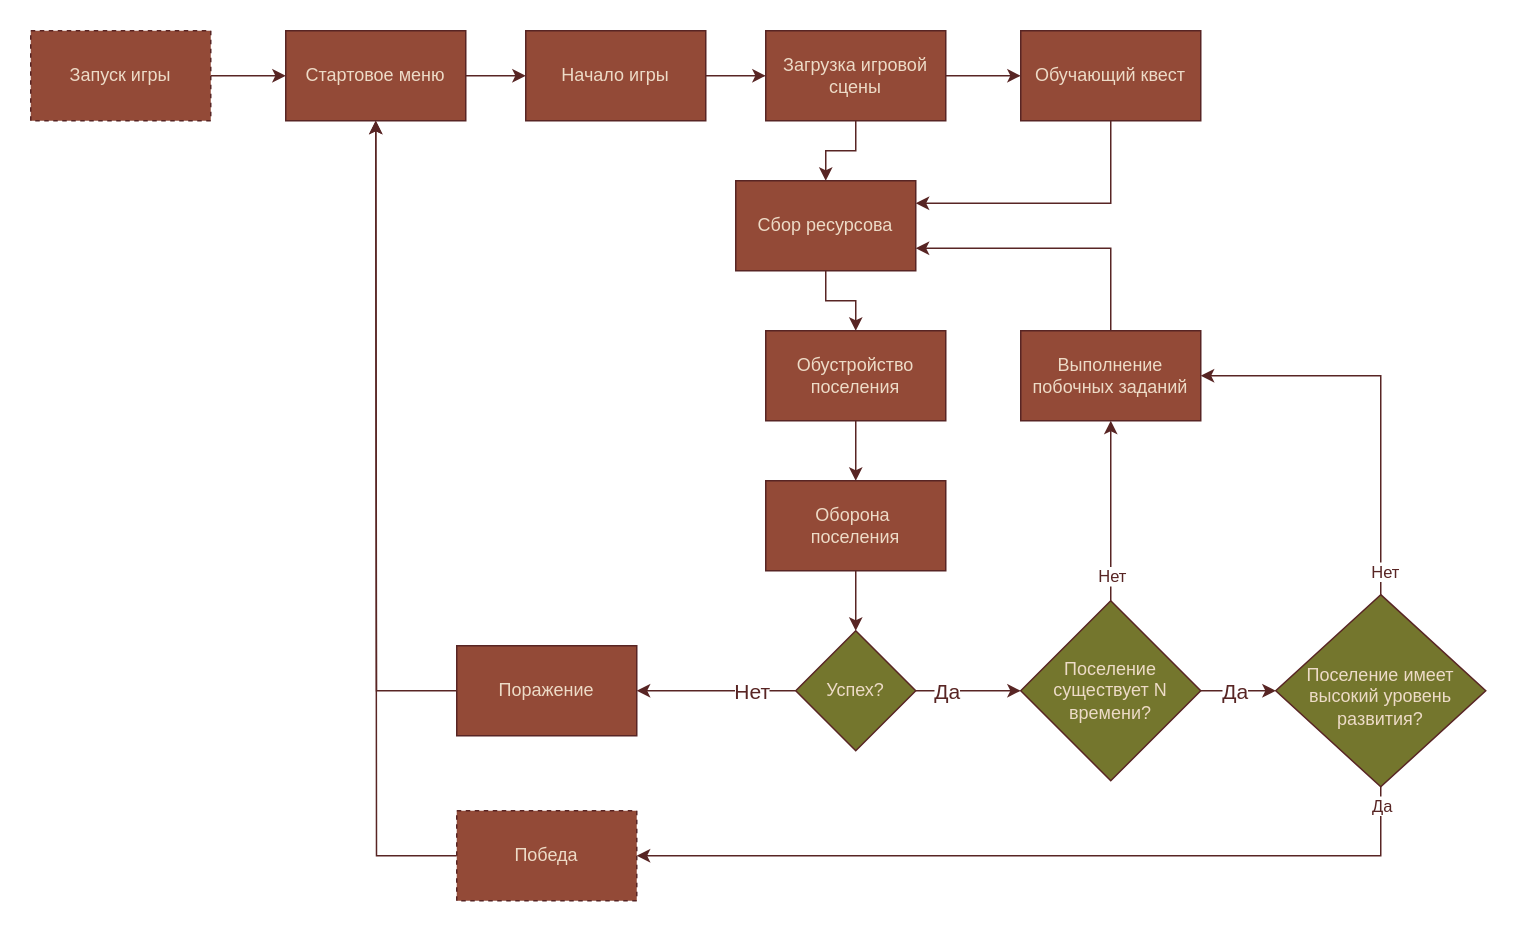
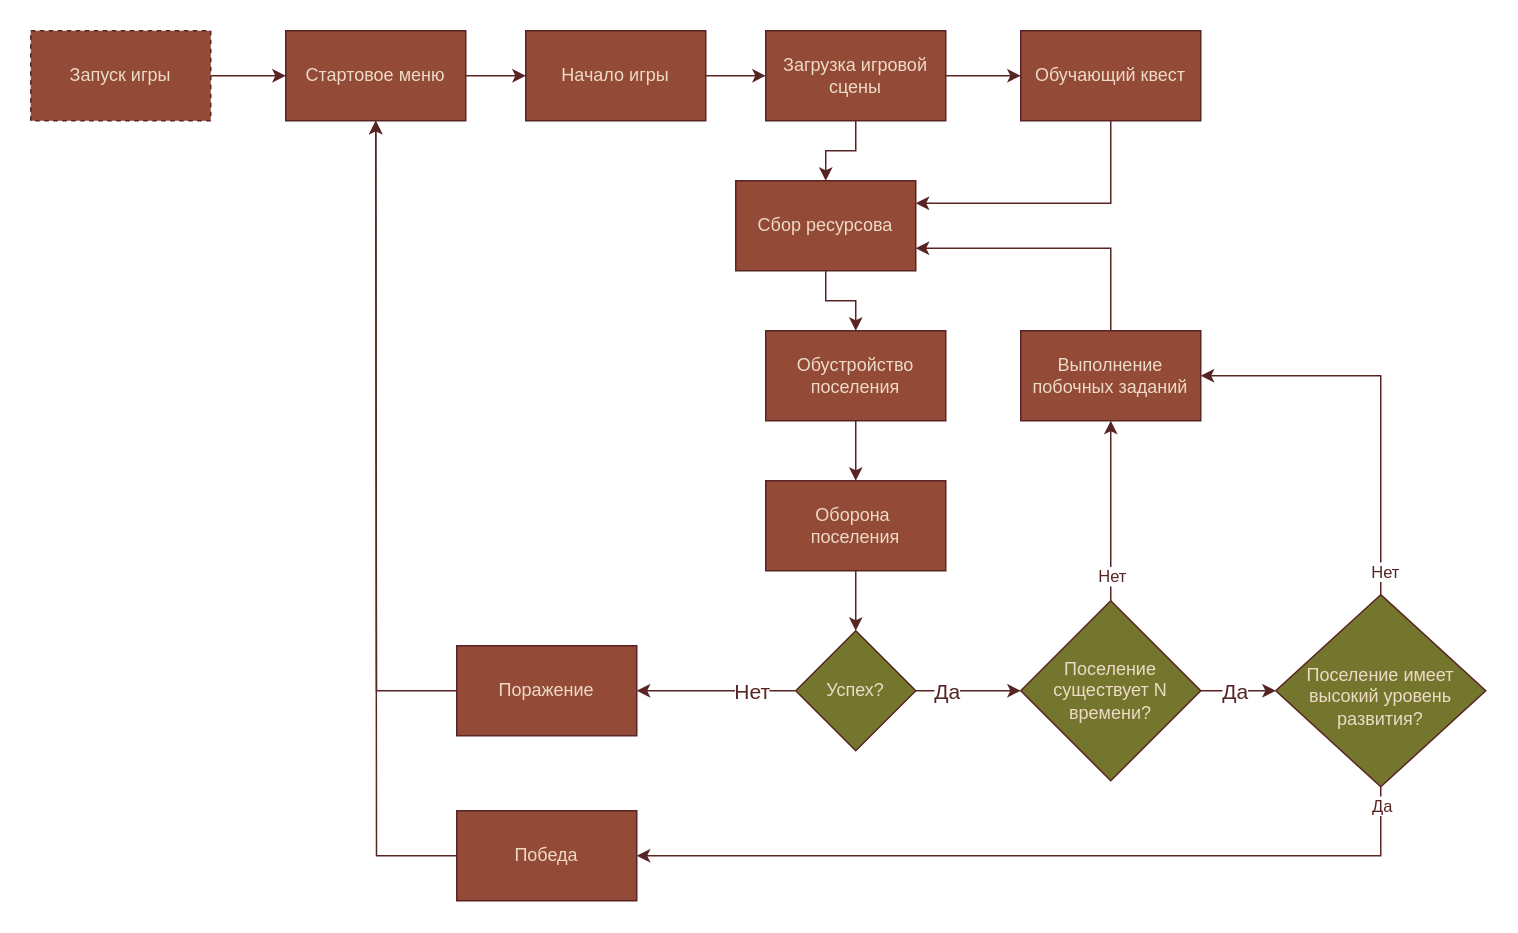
node "Победа": style dashed -> solid
